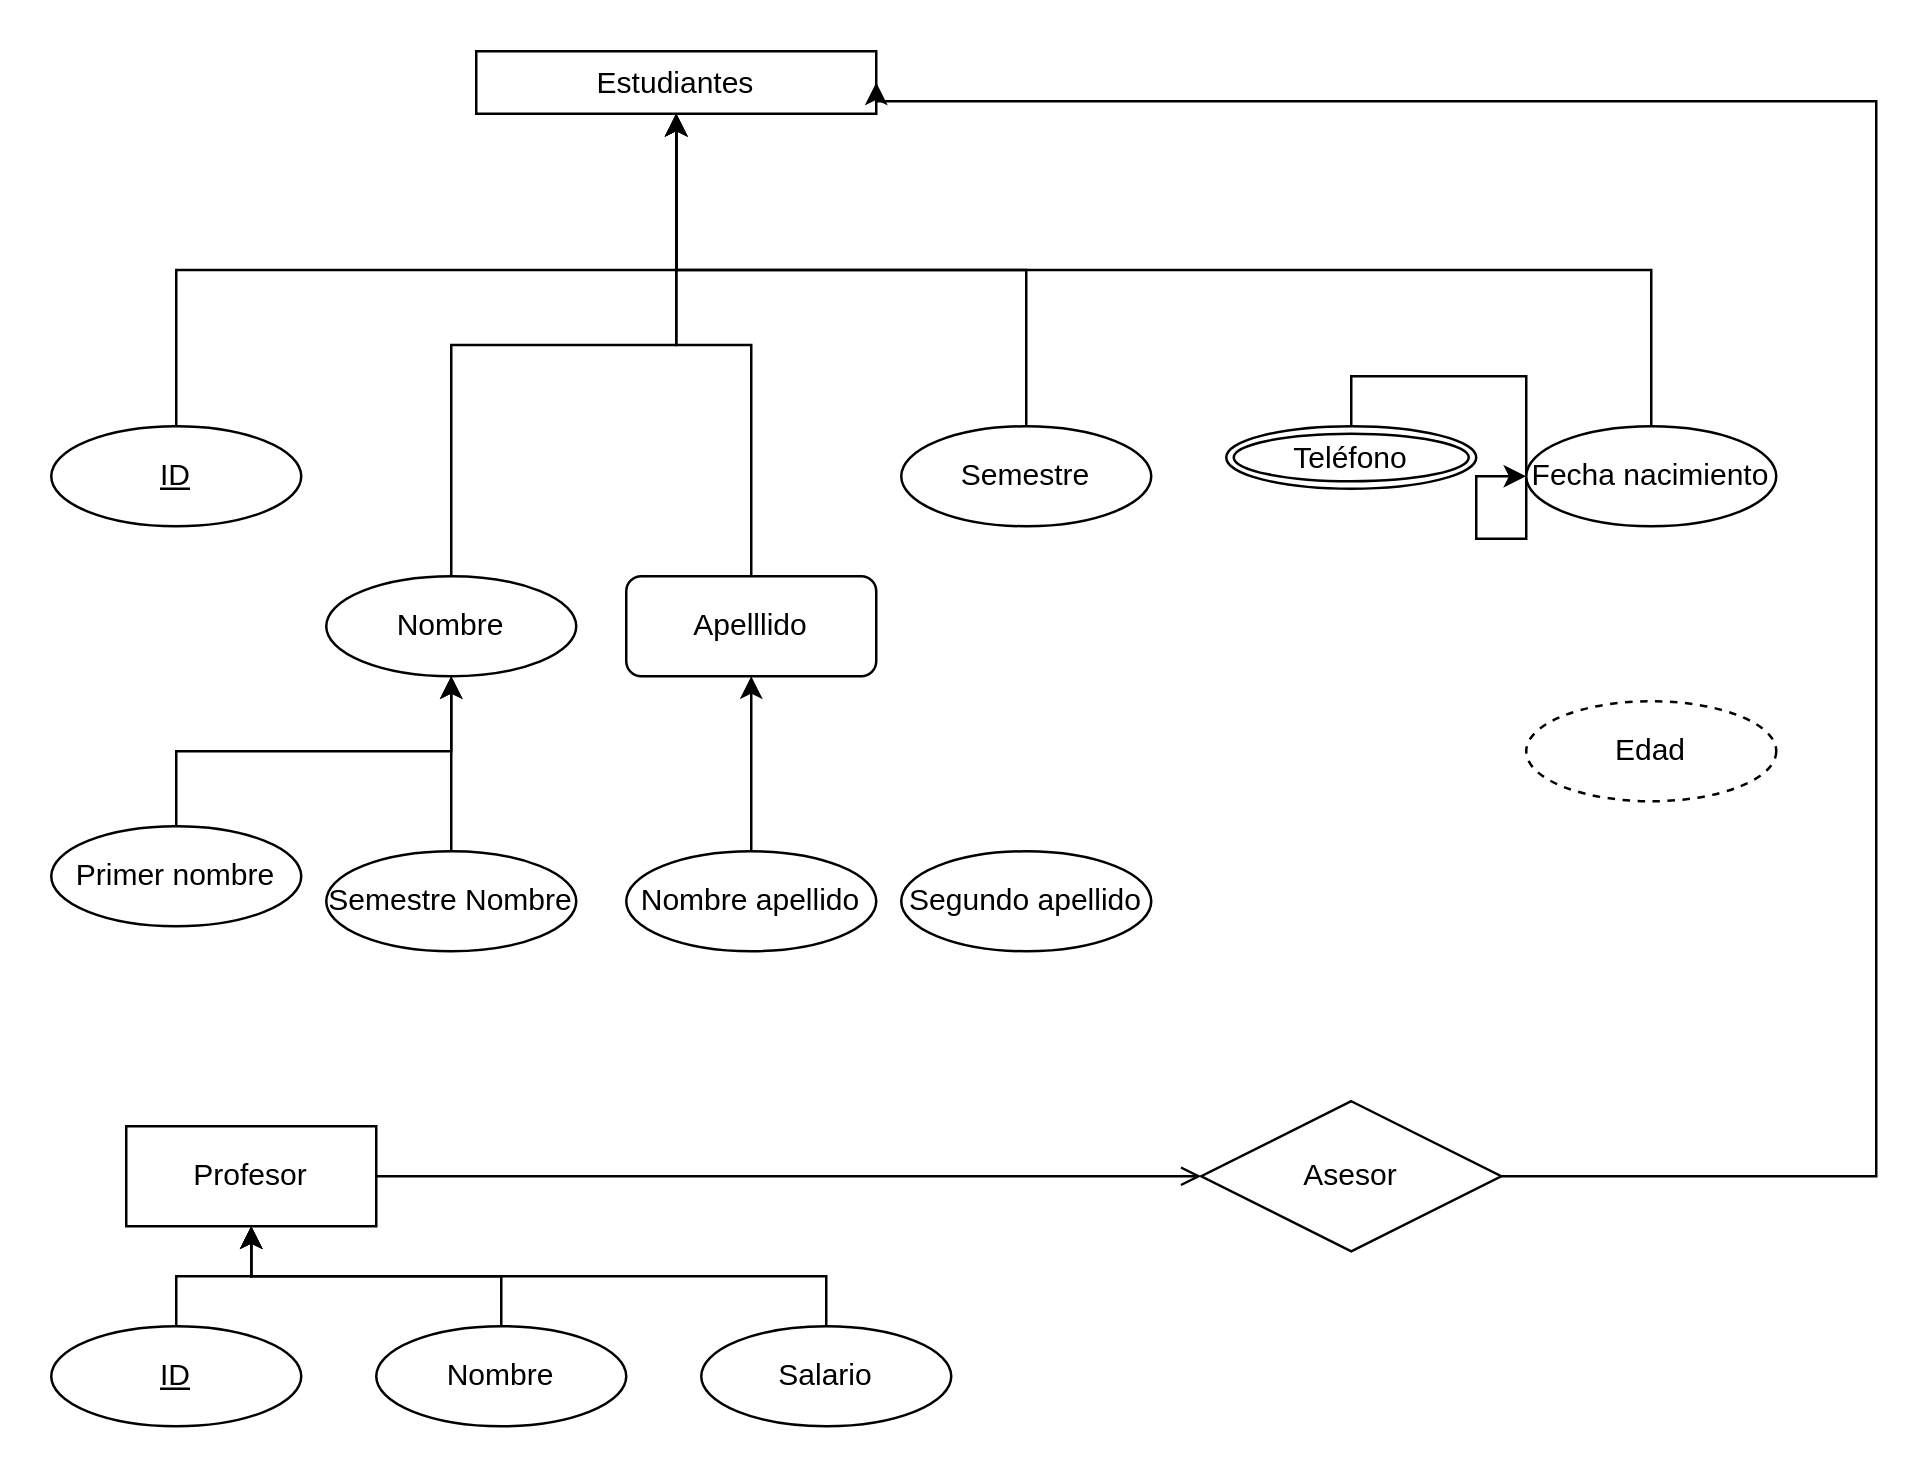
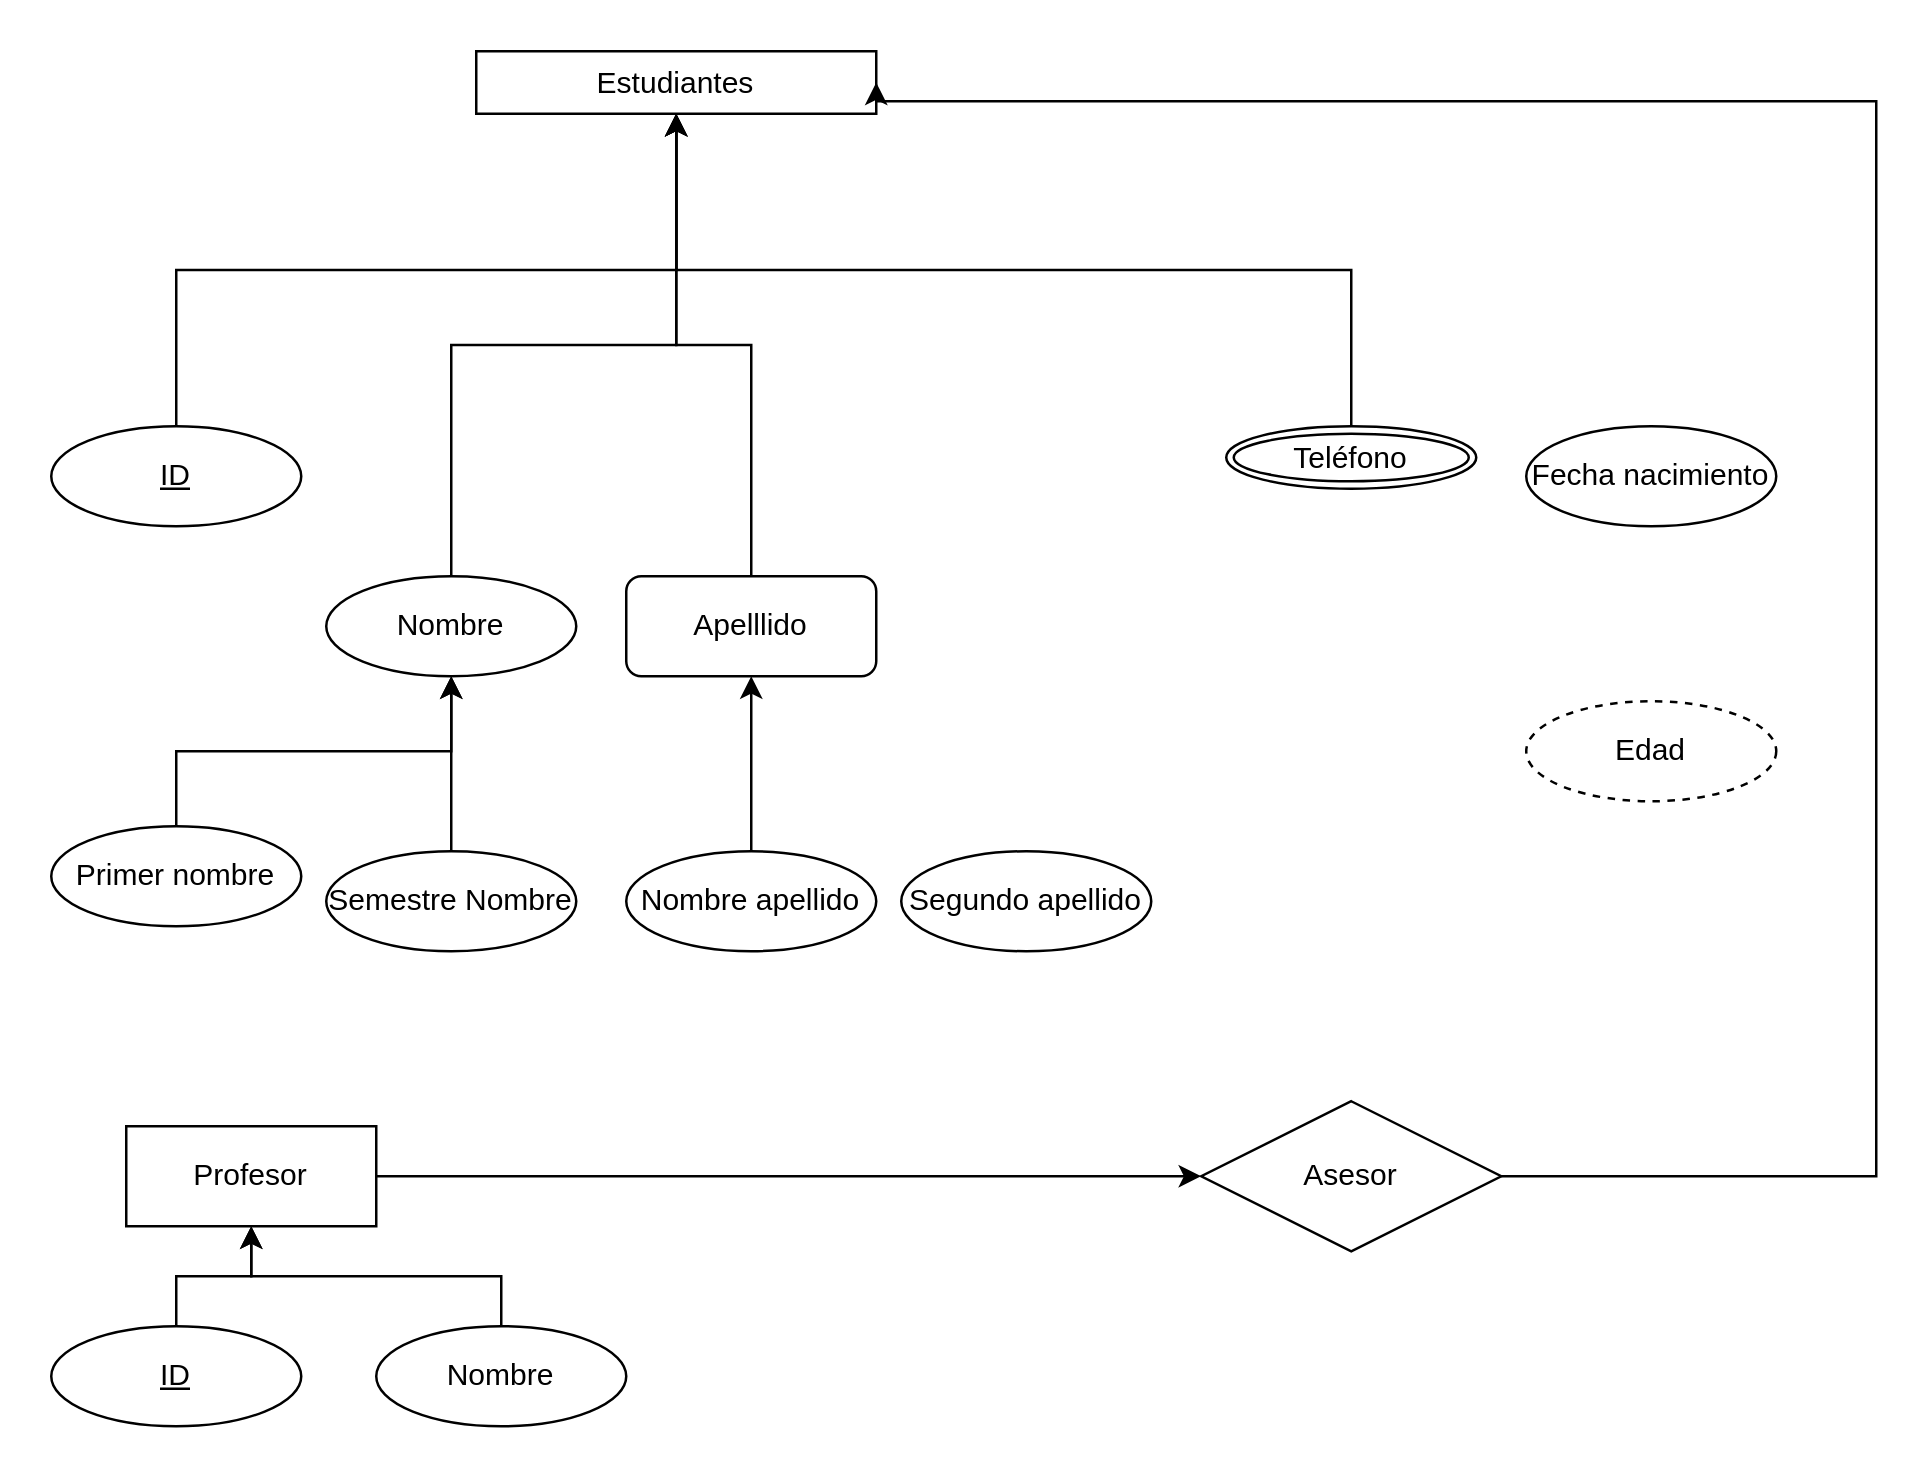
edge "Fecha nacimiento" -> "Estudiantes": removed
edge "Semestre" -> "Estudiantes": removed
edge "Teléfono" -> "Fecha nacimiento": now "Teléfono" -> "Estudiantes"
node "Semestre": removed
edge "Profesor" -> "Asesor": arrowhead open -> classic
edge "Salario" -> "Profesor": removed
node "Salario": removed
